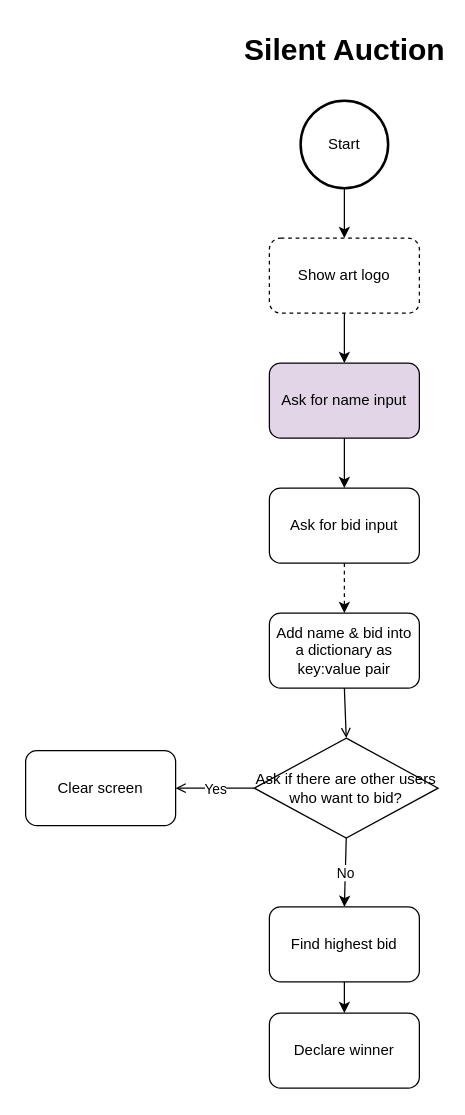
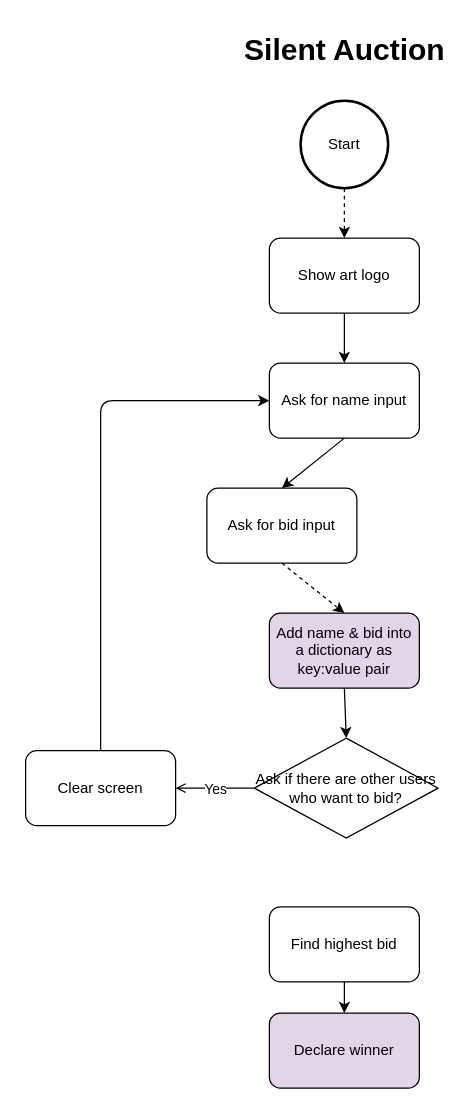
edge "Start" -> "Show art logo": style solid -> dashed
node "Show art logo": style dashed -> solid
node "Ask for name input": fillcolor #e1d5e7 -> #ffffff
edge "Clear screen" -> "Ask for name input": added
node "Ask for bid input": moved (344, 526) -> (282, 526)
node "Add name & bid into a dictionary as key:value pair": fillcolor #ffffff -> #e1d5e7
edge "Add name & bid into a dictionary as key:value pair" -> "Ask if there are other users who want to bid?": arrowhead open -> classic
edge "Ask if there are other users who want to bid?" -> "Find highest bid": removed, label "No"
node "Declare winner": fillcolor #ffffff -> #e1d5e7
